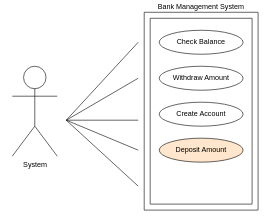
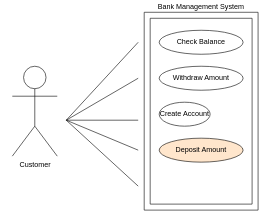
node "Create Account": size 84x24 -> 51x24
node "System": label "System" -> "Customer"
